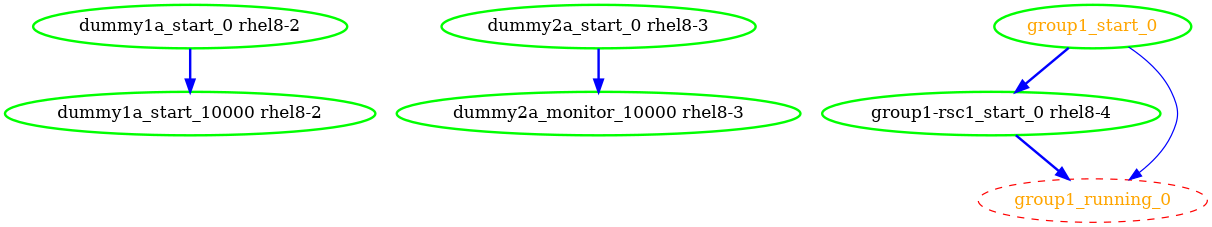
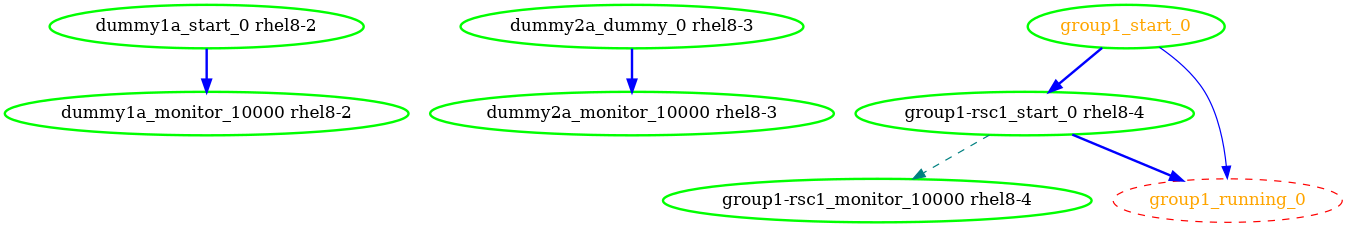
node "dummy2a_start_0 rhel8-3": label "dummy2a_start_0 rhel8-3" -> "dummy2a_dummy_0 rhel8-3"
node "dummy1a_start_10000 rhel8-2": label "dummy1a_start_10000 rhel8-2" -> "dummy1a_monitor_10000 rhel8-2"
node "group1-rsc1_monitor_10000 rhel8-4": added
